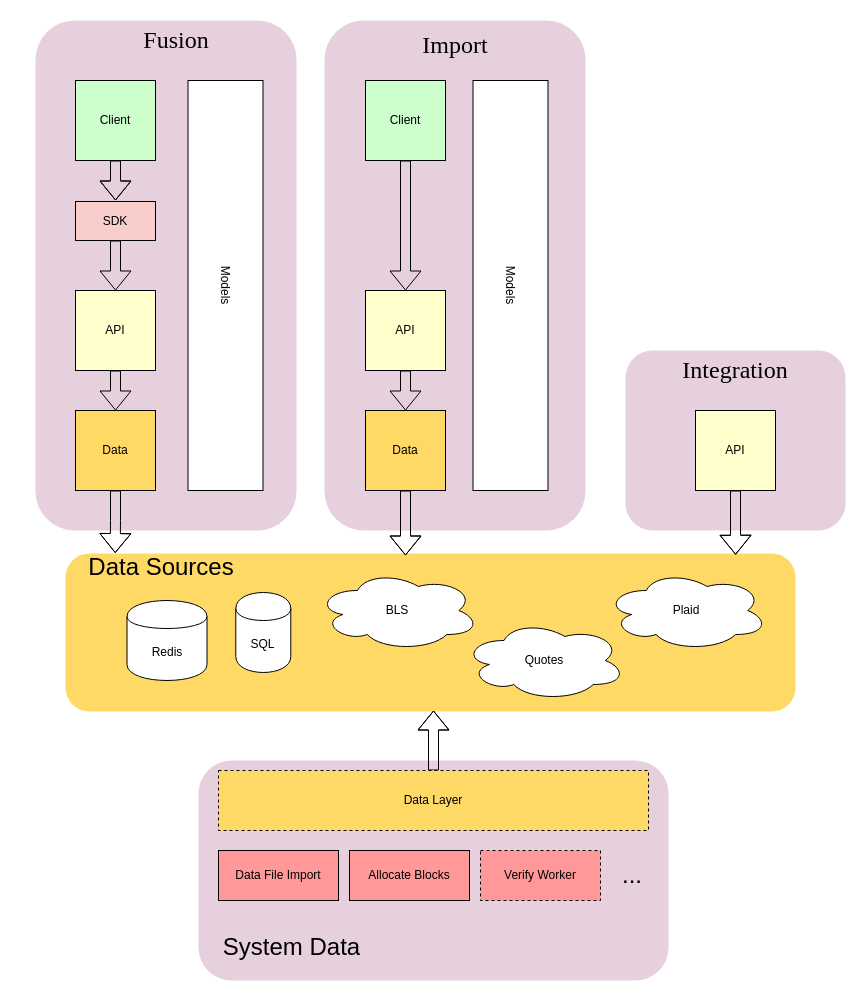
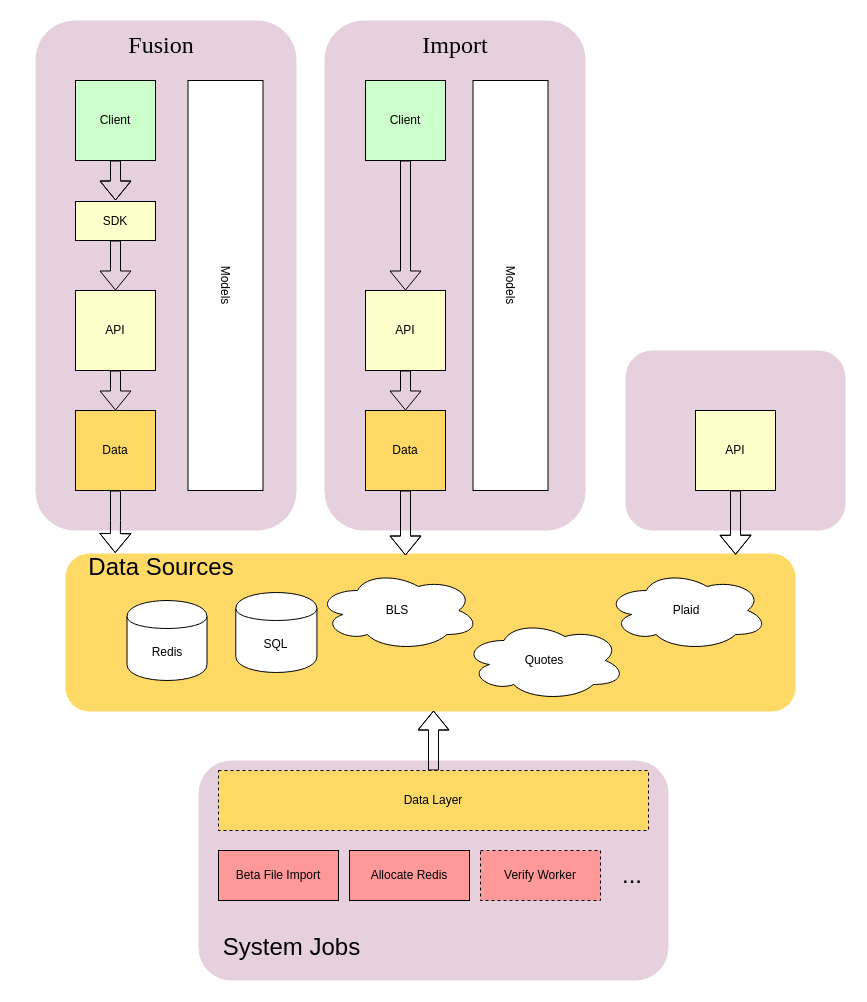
node "Fusion": moved (177, 41) -> (162, 46)
node "SDK": fillcolor #f8cecc -> #ffffcc
node "Integration": removed
node "SQL": size 55x80 -> 81x80
node "Data File Import": label "Data File Import" -> "Beta File Import"
node "Allocate Blocks": label "Allocate Blocks" -> "Allocate Redis"
node "System Data": label "System Data" -> "System Jobs"
